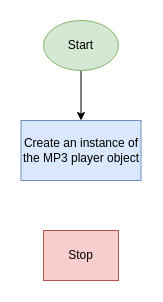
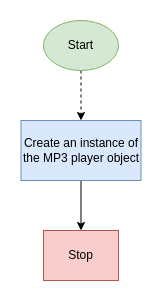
edge "Start" -> "Create an instance of the MP3 player object": style solid -> dashed
edge "Create an instance of the MP3 player object" -> "Stop": added
